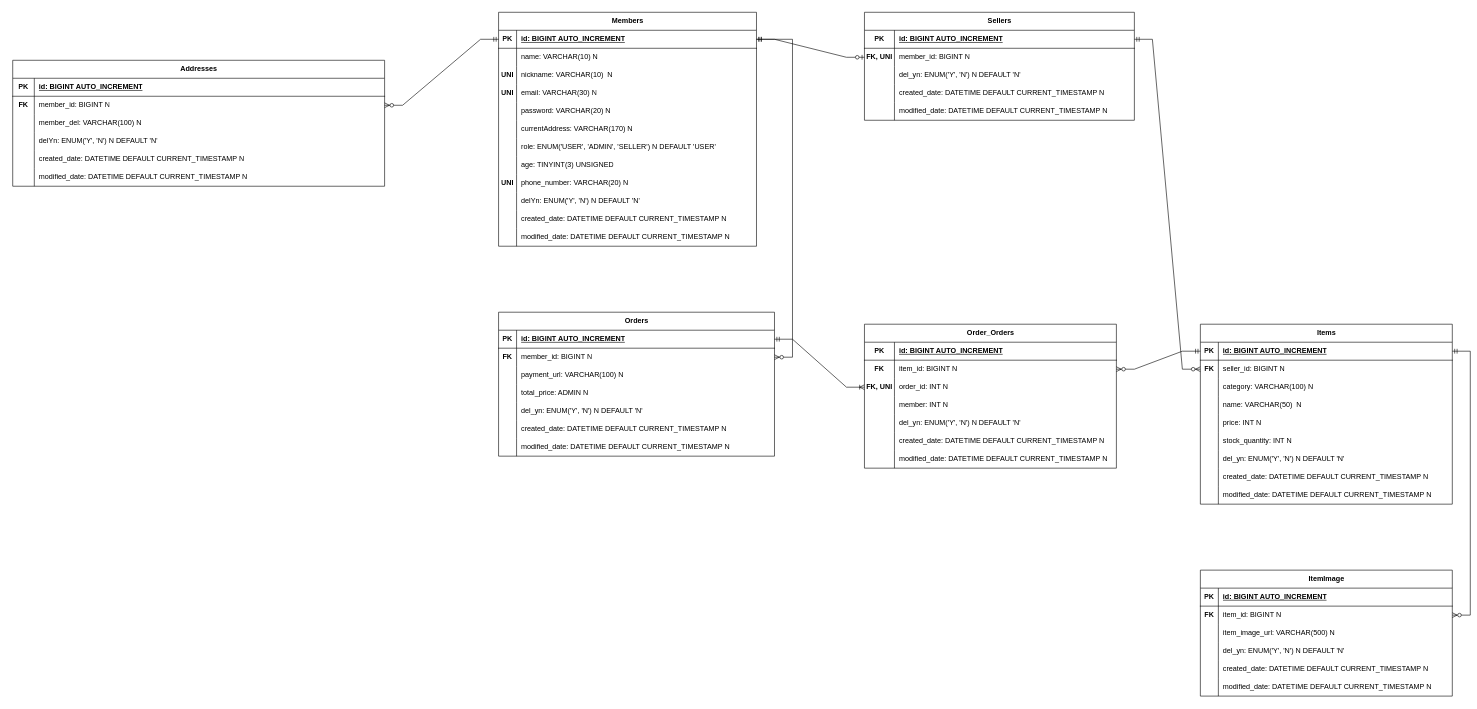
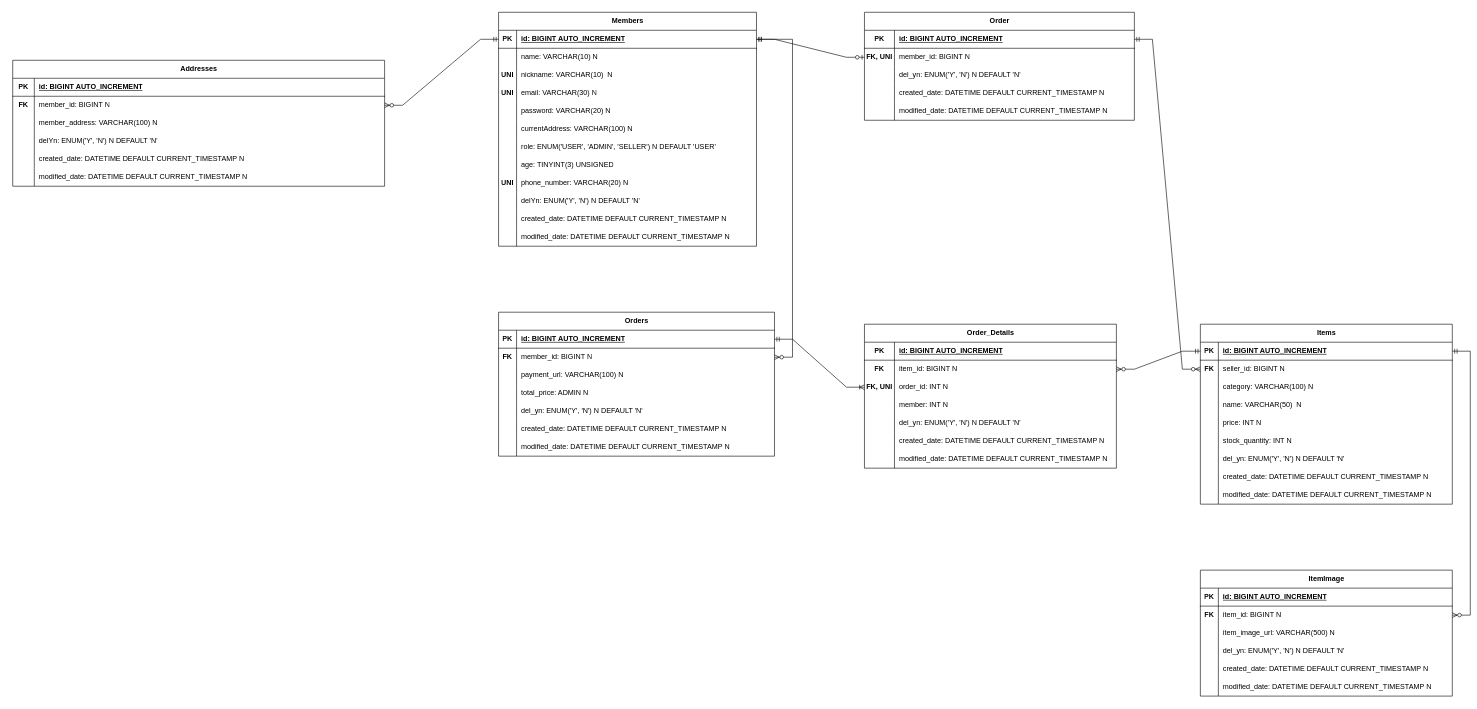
node "Sellers": label "Sellers" -> "Order"
node "member_del: VARCHAR(100) N": label "member_del: VARCHAR(100) N" -> "member_address: VARCHAR(100) N"
node "currentAddress: VARCHAR(170) N": label "currentAddress: VARCHAR(170) N" -> "currentAddress: VARCHAR(100) N"
node "Order_Orders": label "Order_Orders" -> "Order_Details"
